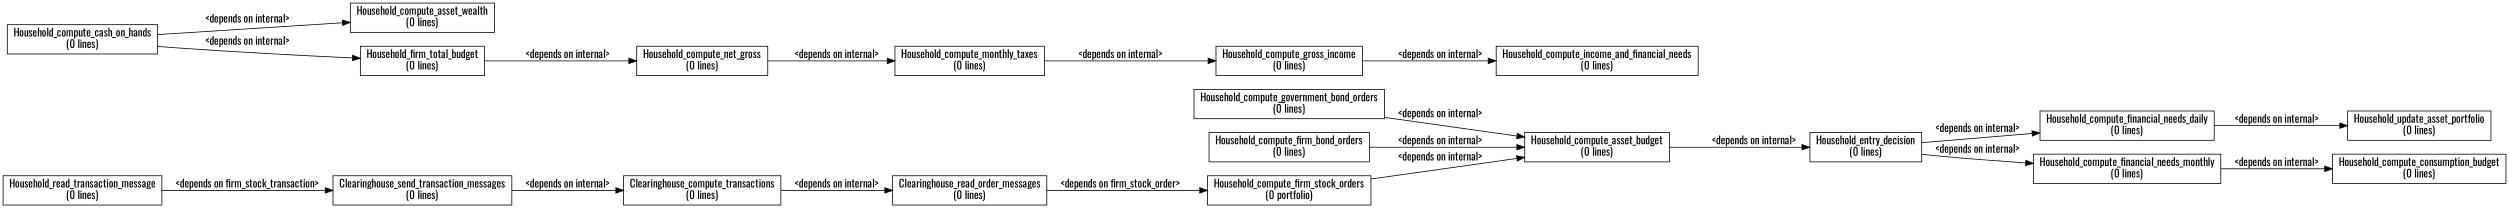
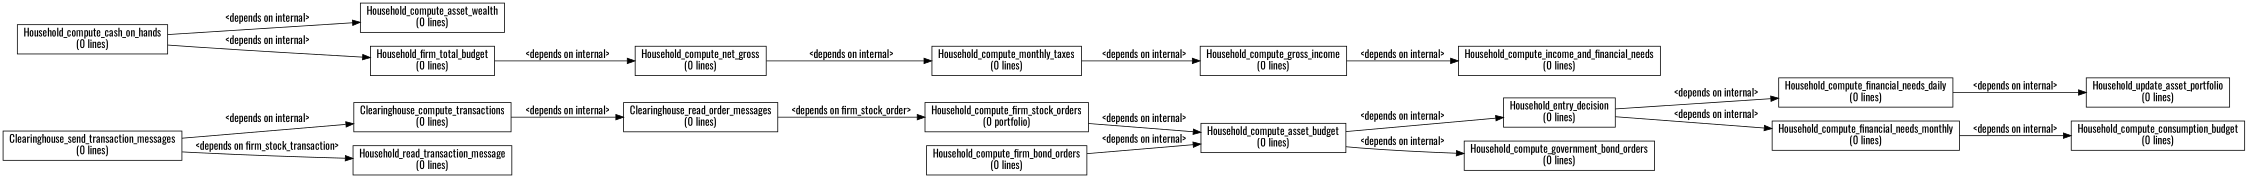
edge "Household_compute_government_bond_orders (0 lines)" -> "Household_compute_asset_budget (0 lines)": reversed
edge "Household_read_transaction_message (0 lines)" -> "Clearinghouse_send_transaction_messages (0 lines)": reversed
